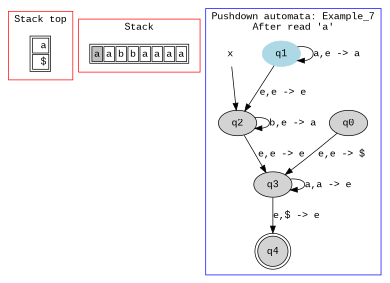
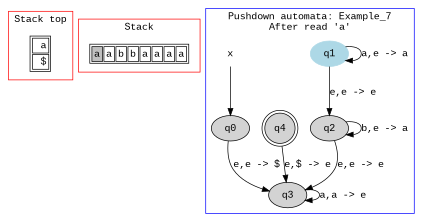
edge "x" -> "q2": now "x" -> "q0"
edge "q3" -> "q4": reversed
